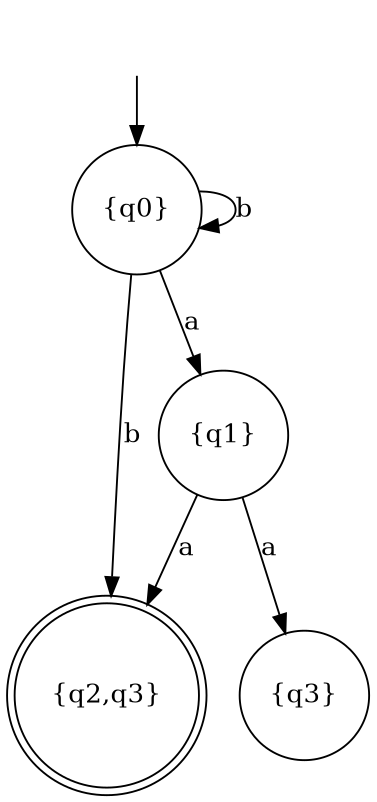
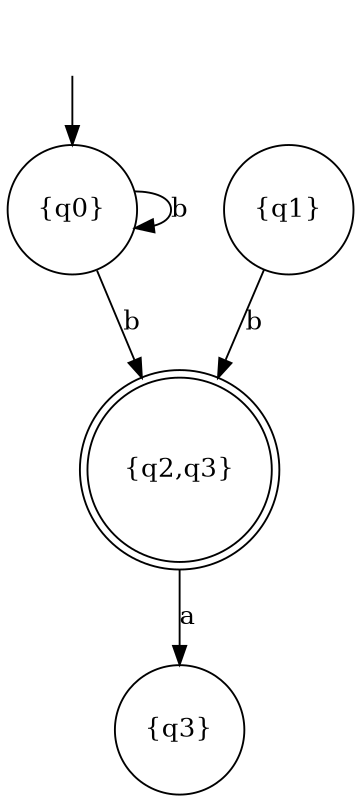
edge "{q0}" -> "{q1}": removed, label "a"
edge "{q1}" -> "{q2,q3}": label "a" -> "b"
edge "{q1}" -> "{q3}": now "{q2,q3}" -> "{q3}"
